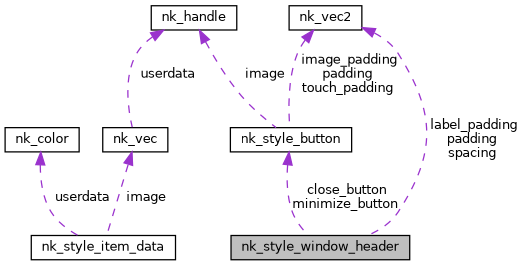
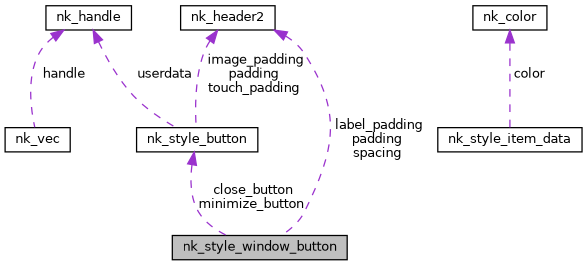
node "nk_vec2": label "nk_vec2" -> "nk_header2"
edge "nk_vec" -> "nk_handle": label " userdata" -> " handle"
edge "nk_style_button" -> "nk_handle": label " image" -> " userdata"
edge "nk_style_item_data" -> "nk_color": label " userdata" -> " color"
edge "nk_style_item_data" -> "nk_vec": removed, label "image"
node "nk_style_window_header": label "nk_style_window_header" -> "nk_style_window_button"
